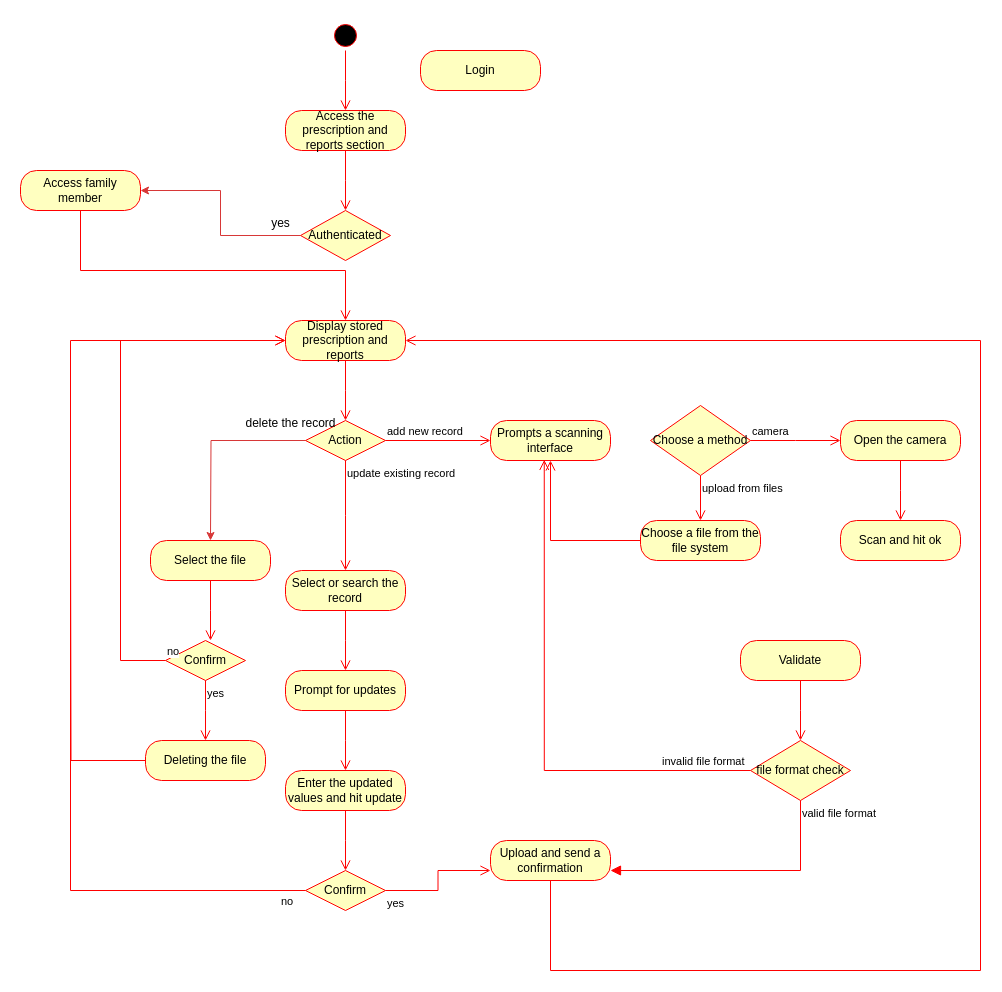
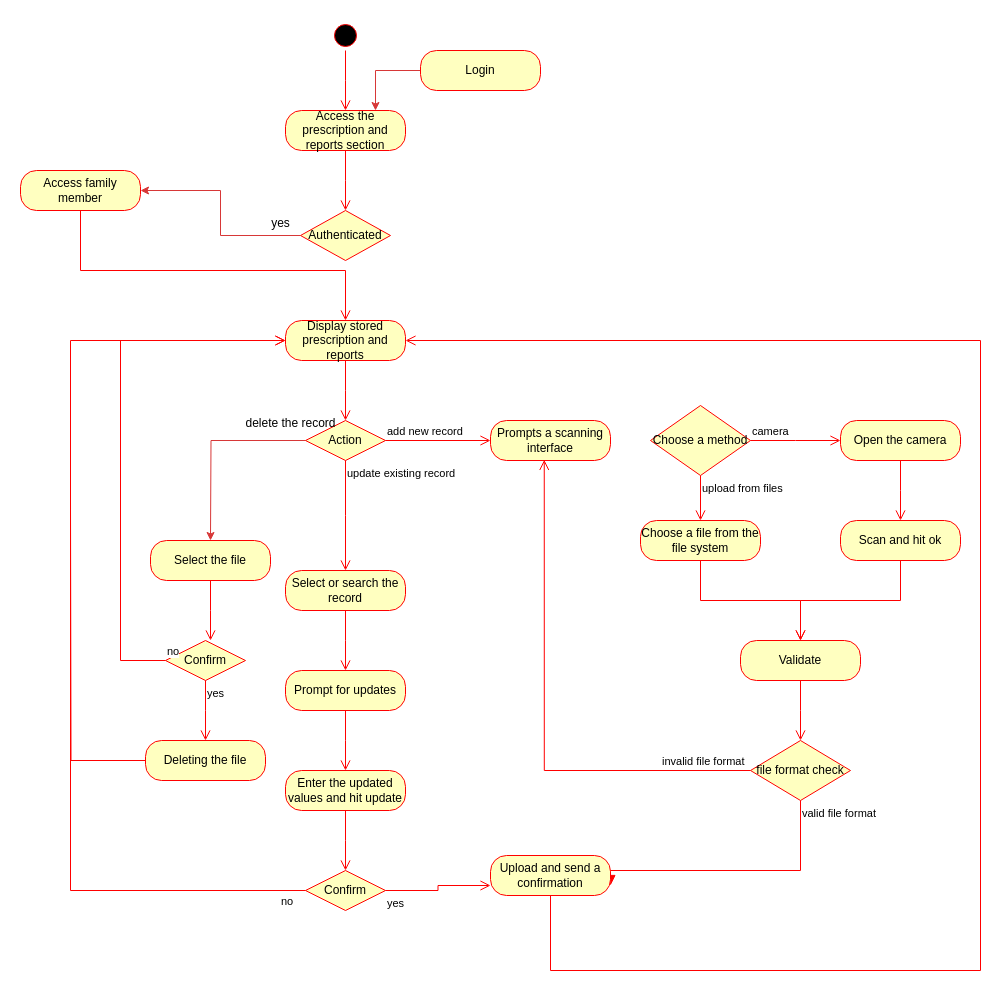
edge "Login" -> "Access the prescription and reports section": added
edge "Choose a file from the file system" -> "Prompts a scanning interface": now "Choose a file from the file system" -> "Validate"
edge "Scan and hit ok" -> "Validate": added
node "Upload and send a confirmation": moved (551, 861) -> (551, 876)
